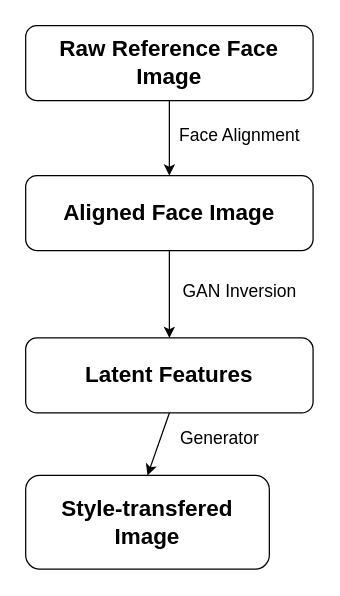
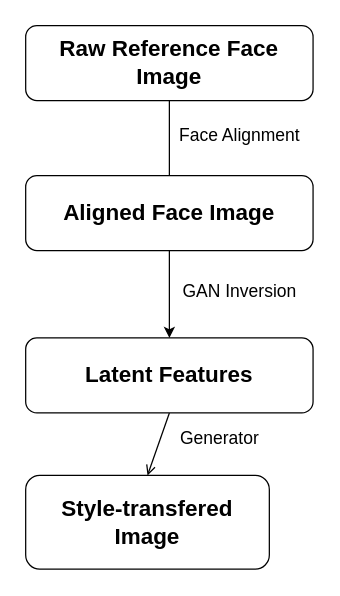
edge "Raw Reference Face Image" -> "Aligned Face Image": arrowhead classic -> none
edge "Latent Features" -> "Style-transfered Image": arrowhead classic -> open
